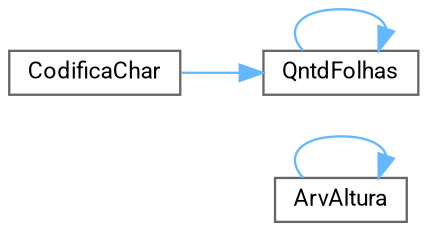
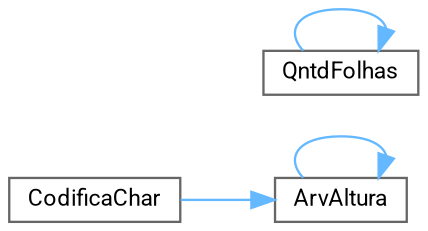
edge "CodificaChar" -> "QntdFolhas": now "CodificaChar" -> "ArvAltura"
